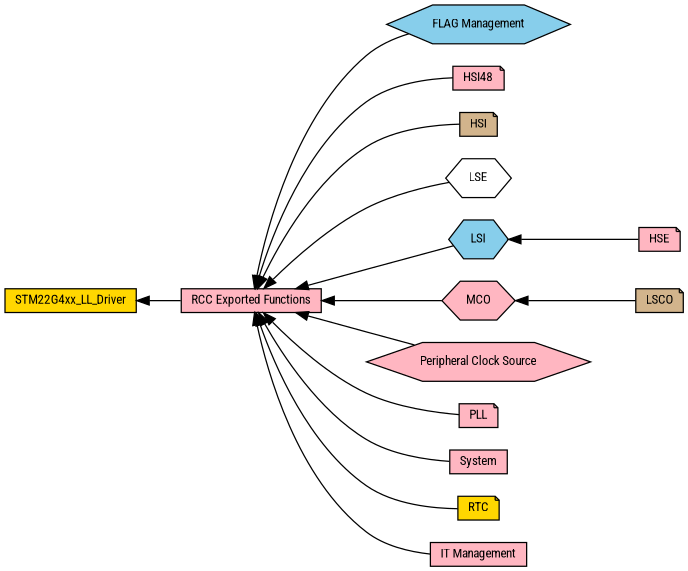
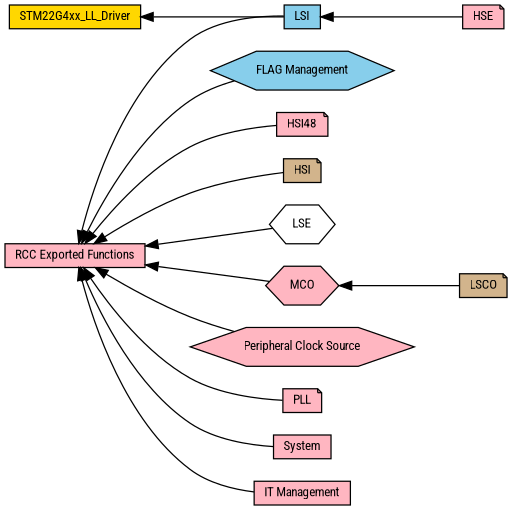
node "LSI": shape hexagon -> box
edge "RCC Exported Functions" -> "STM22G4xx_LL_Driver": now "LSI" -> "STM22G4xx_LL_Driver"
node "RTC": removed
